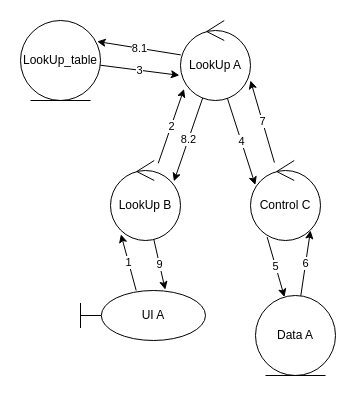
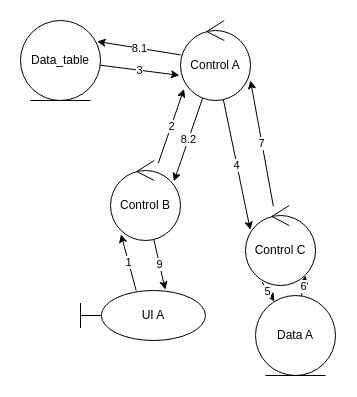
node "LookUp_table": label "LookUp_table" -> "Data_table"
node "LookUp A": label "LookUp A" -> "Control A"
node "Control C": moved (286, 201) -> (281, 246)
node "LookUp B": label "LookUp B" -> "Control B"
